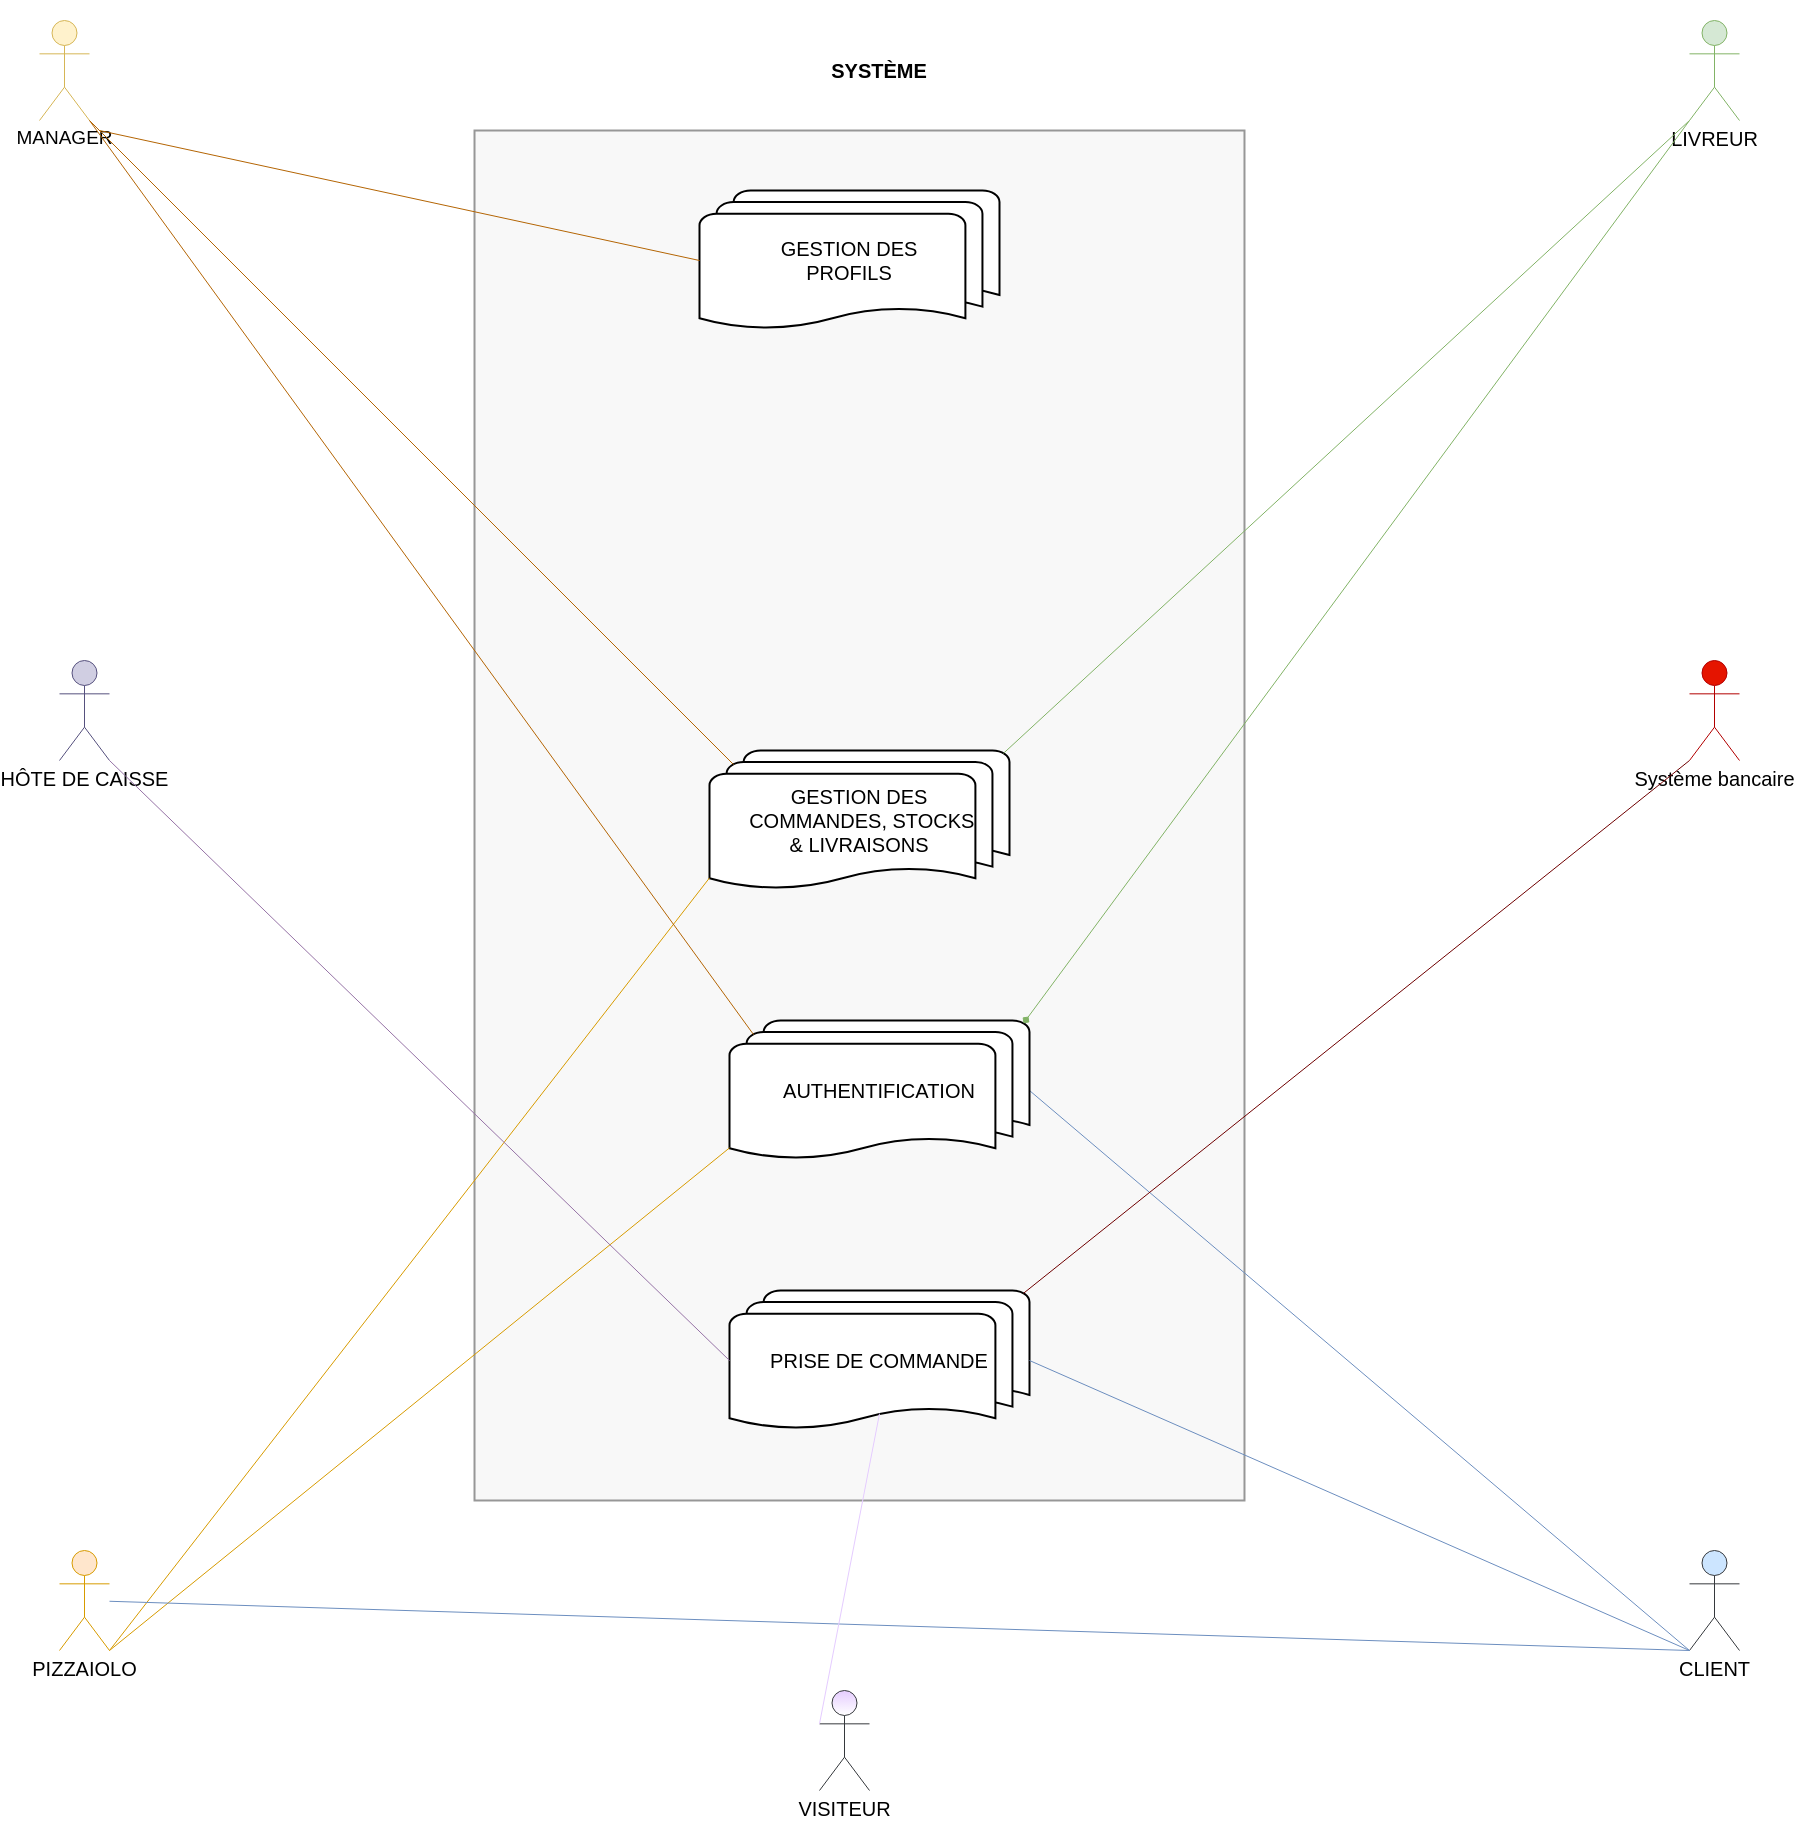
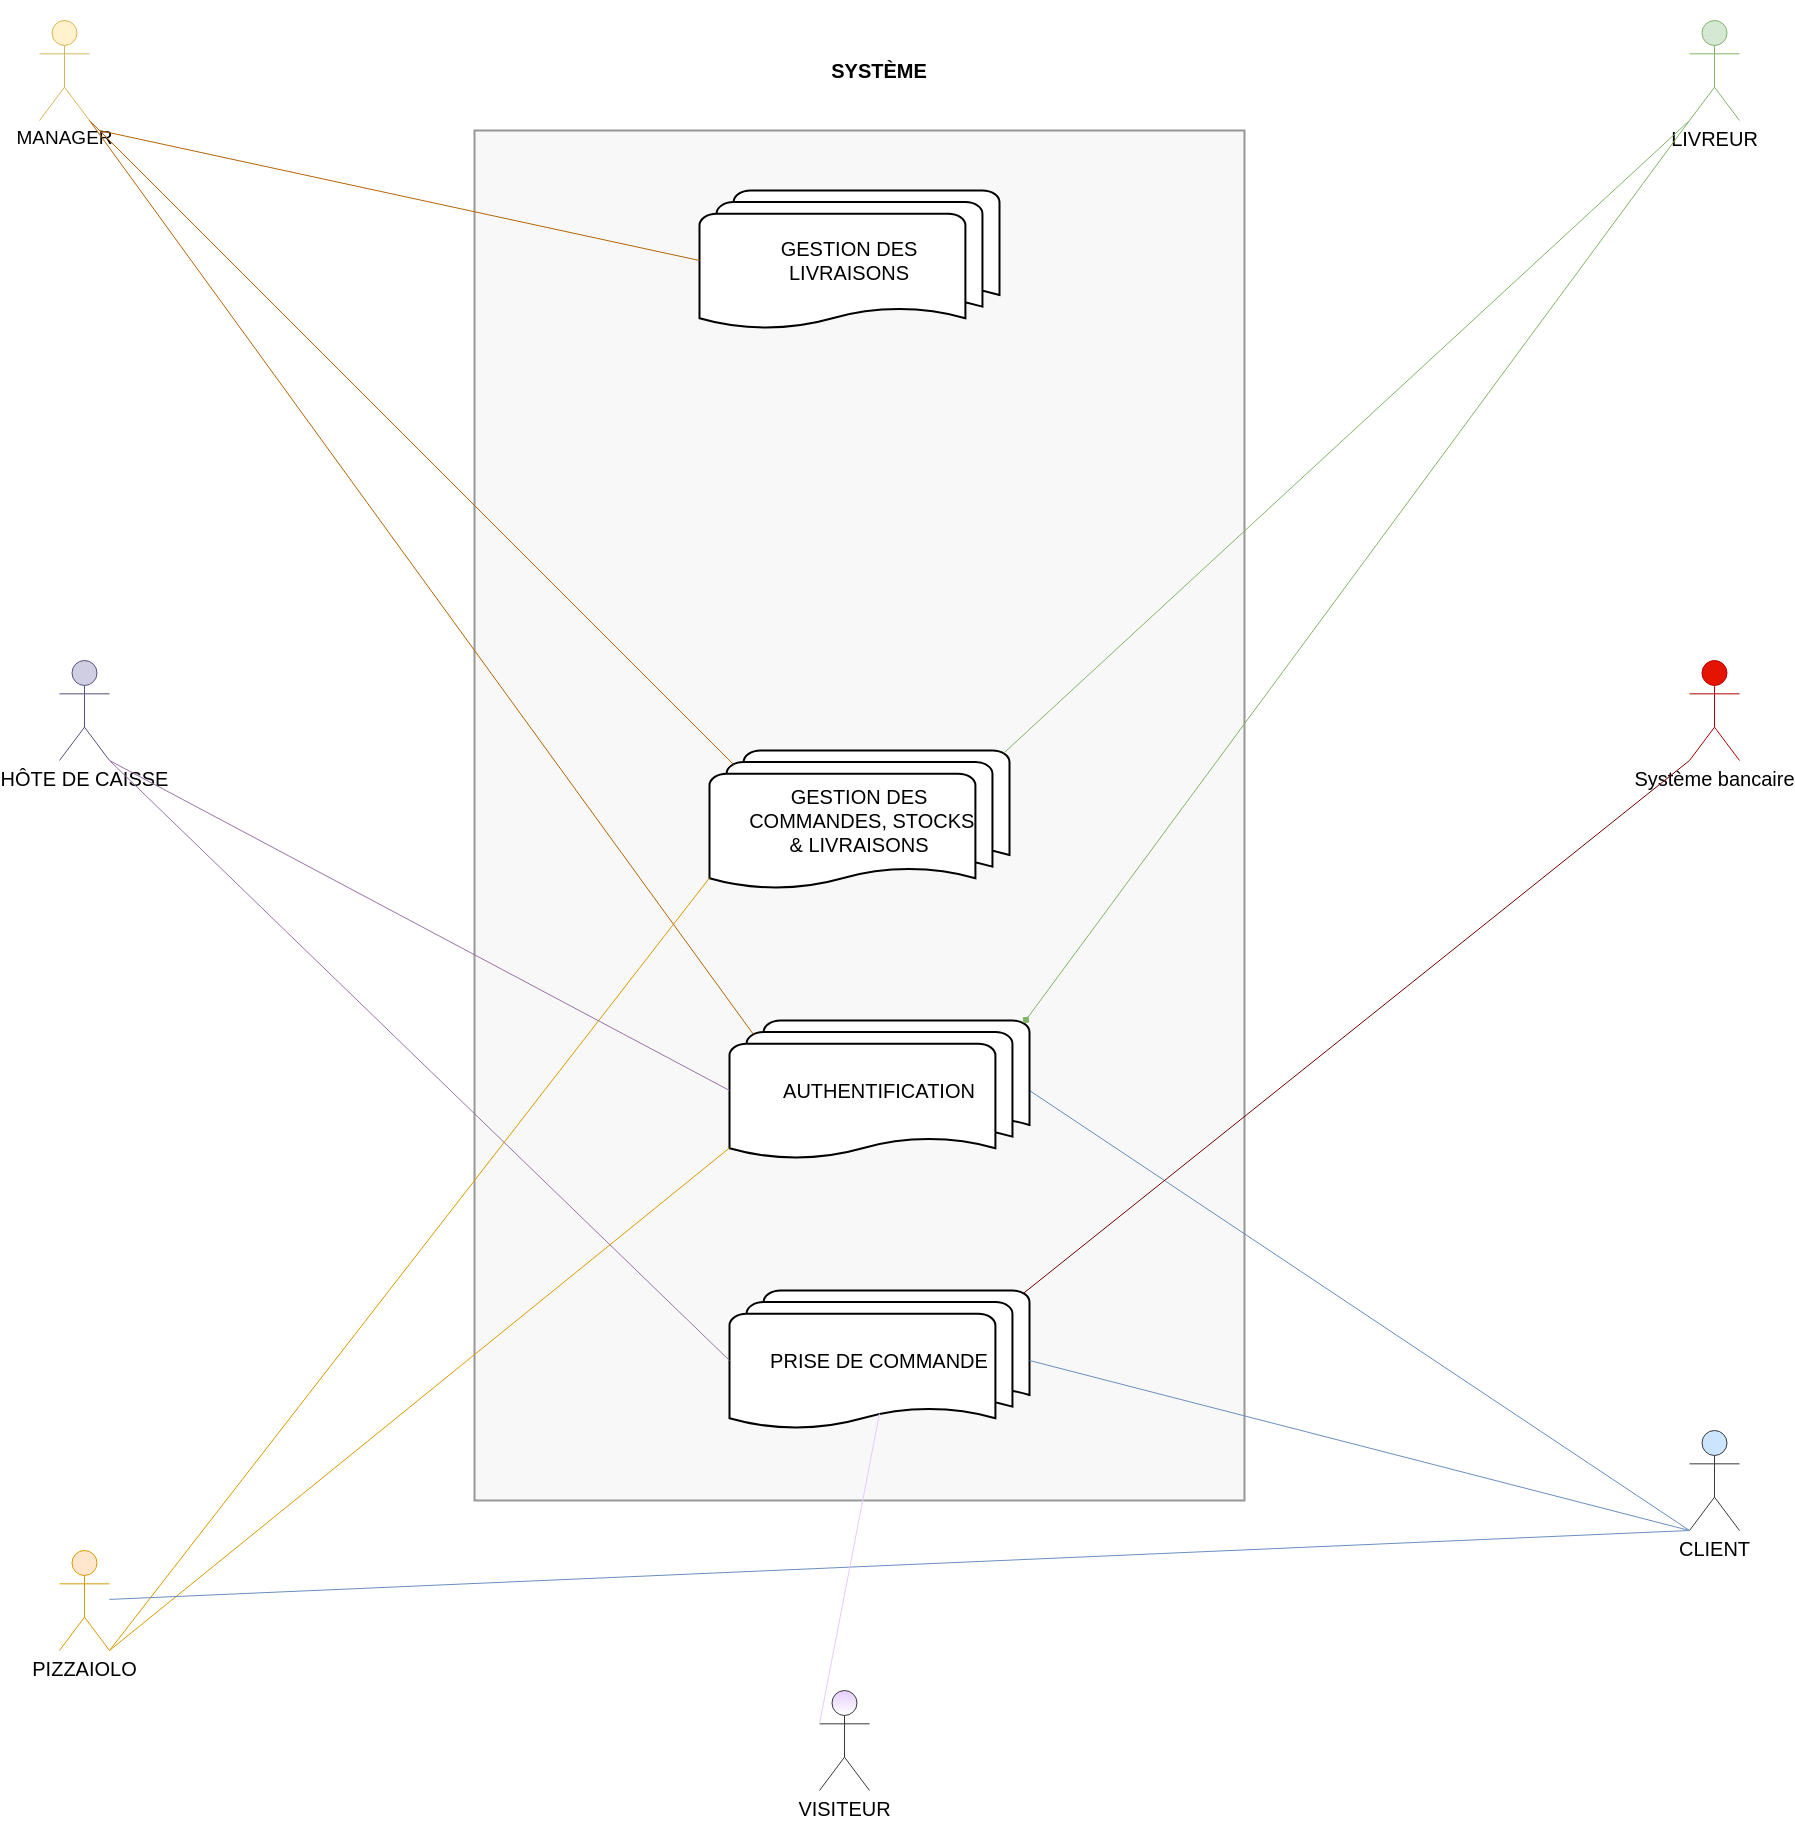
node "GESTION DES PROFILS": label "GESTION DES PROFILS" -> "GESTION DES LIVRAISONS"
edge "HÔTE DE CAISSE" -- "AUTHENTIFICATION": added
node "CLIENT": moved (1715, 1601) -> (1715, 1481)
